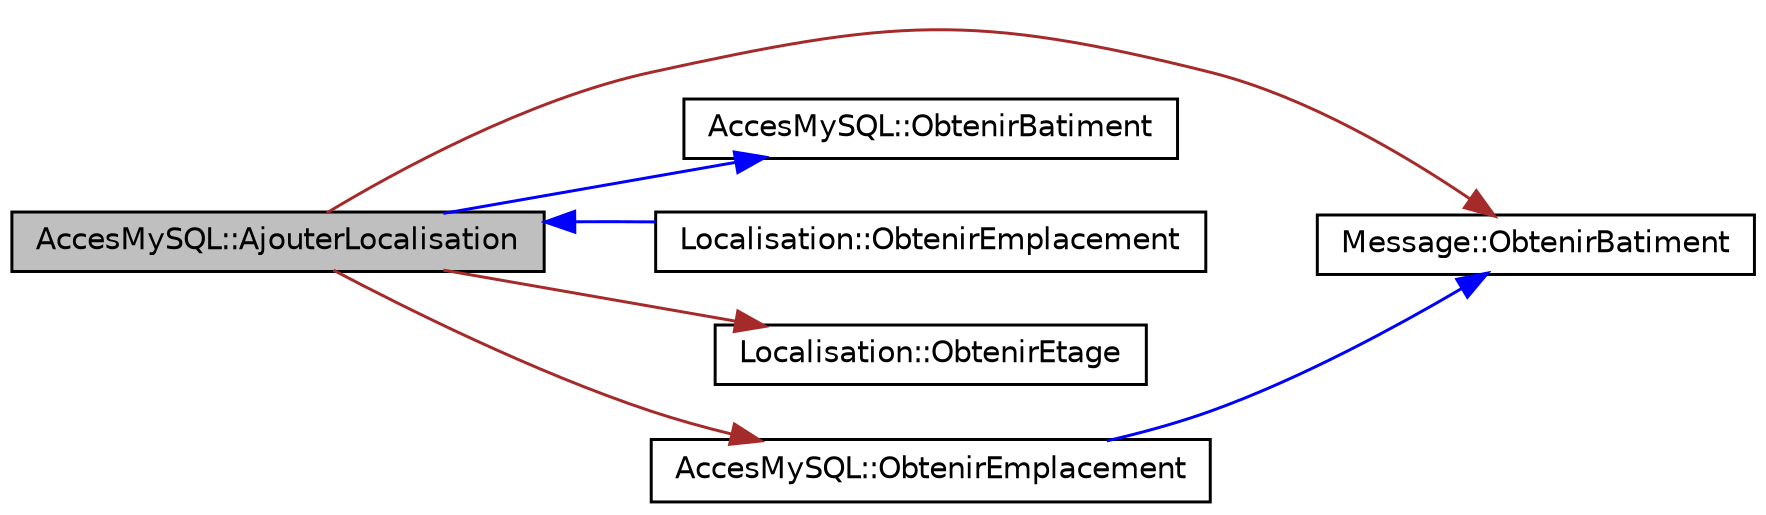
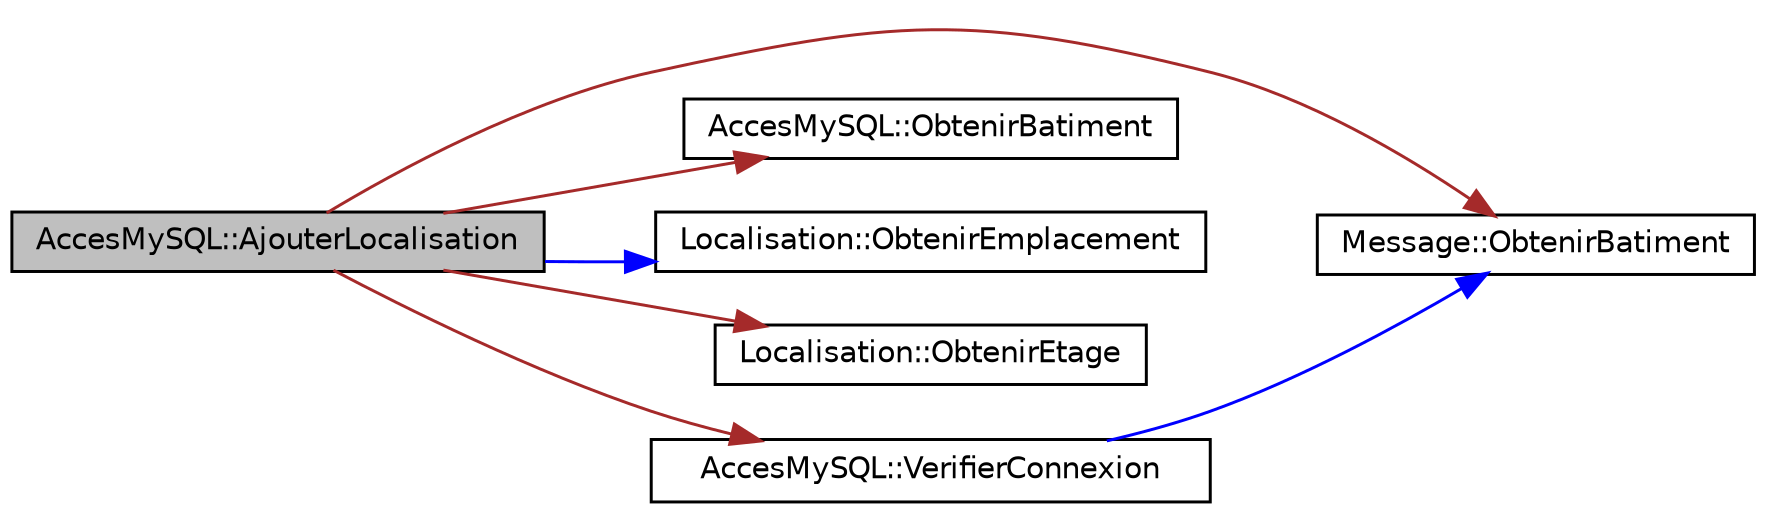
edge "AccesMySQL::AjouterLocalisation" -> "AccesMySQL::ObtenirBatiment": color blue -> brown
edge "Localisation::ObtenirEmplacement" -> "AccesMySQL::AjouterLocalisation": reversed
node "AccesMySQL::ObtenirEmplacement": label "AccesMySQL::ObtenirEmplacement" -> "AccesMySQL::VerifierConnexion"
